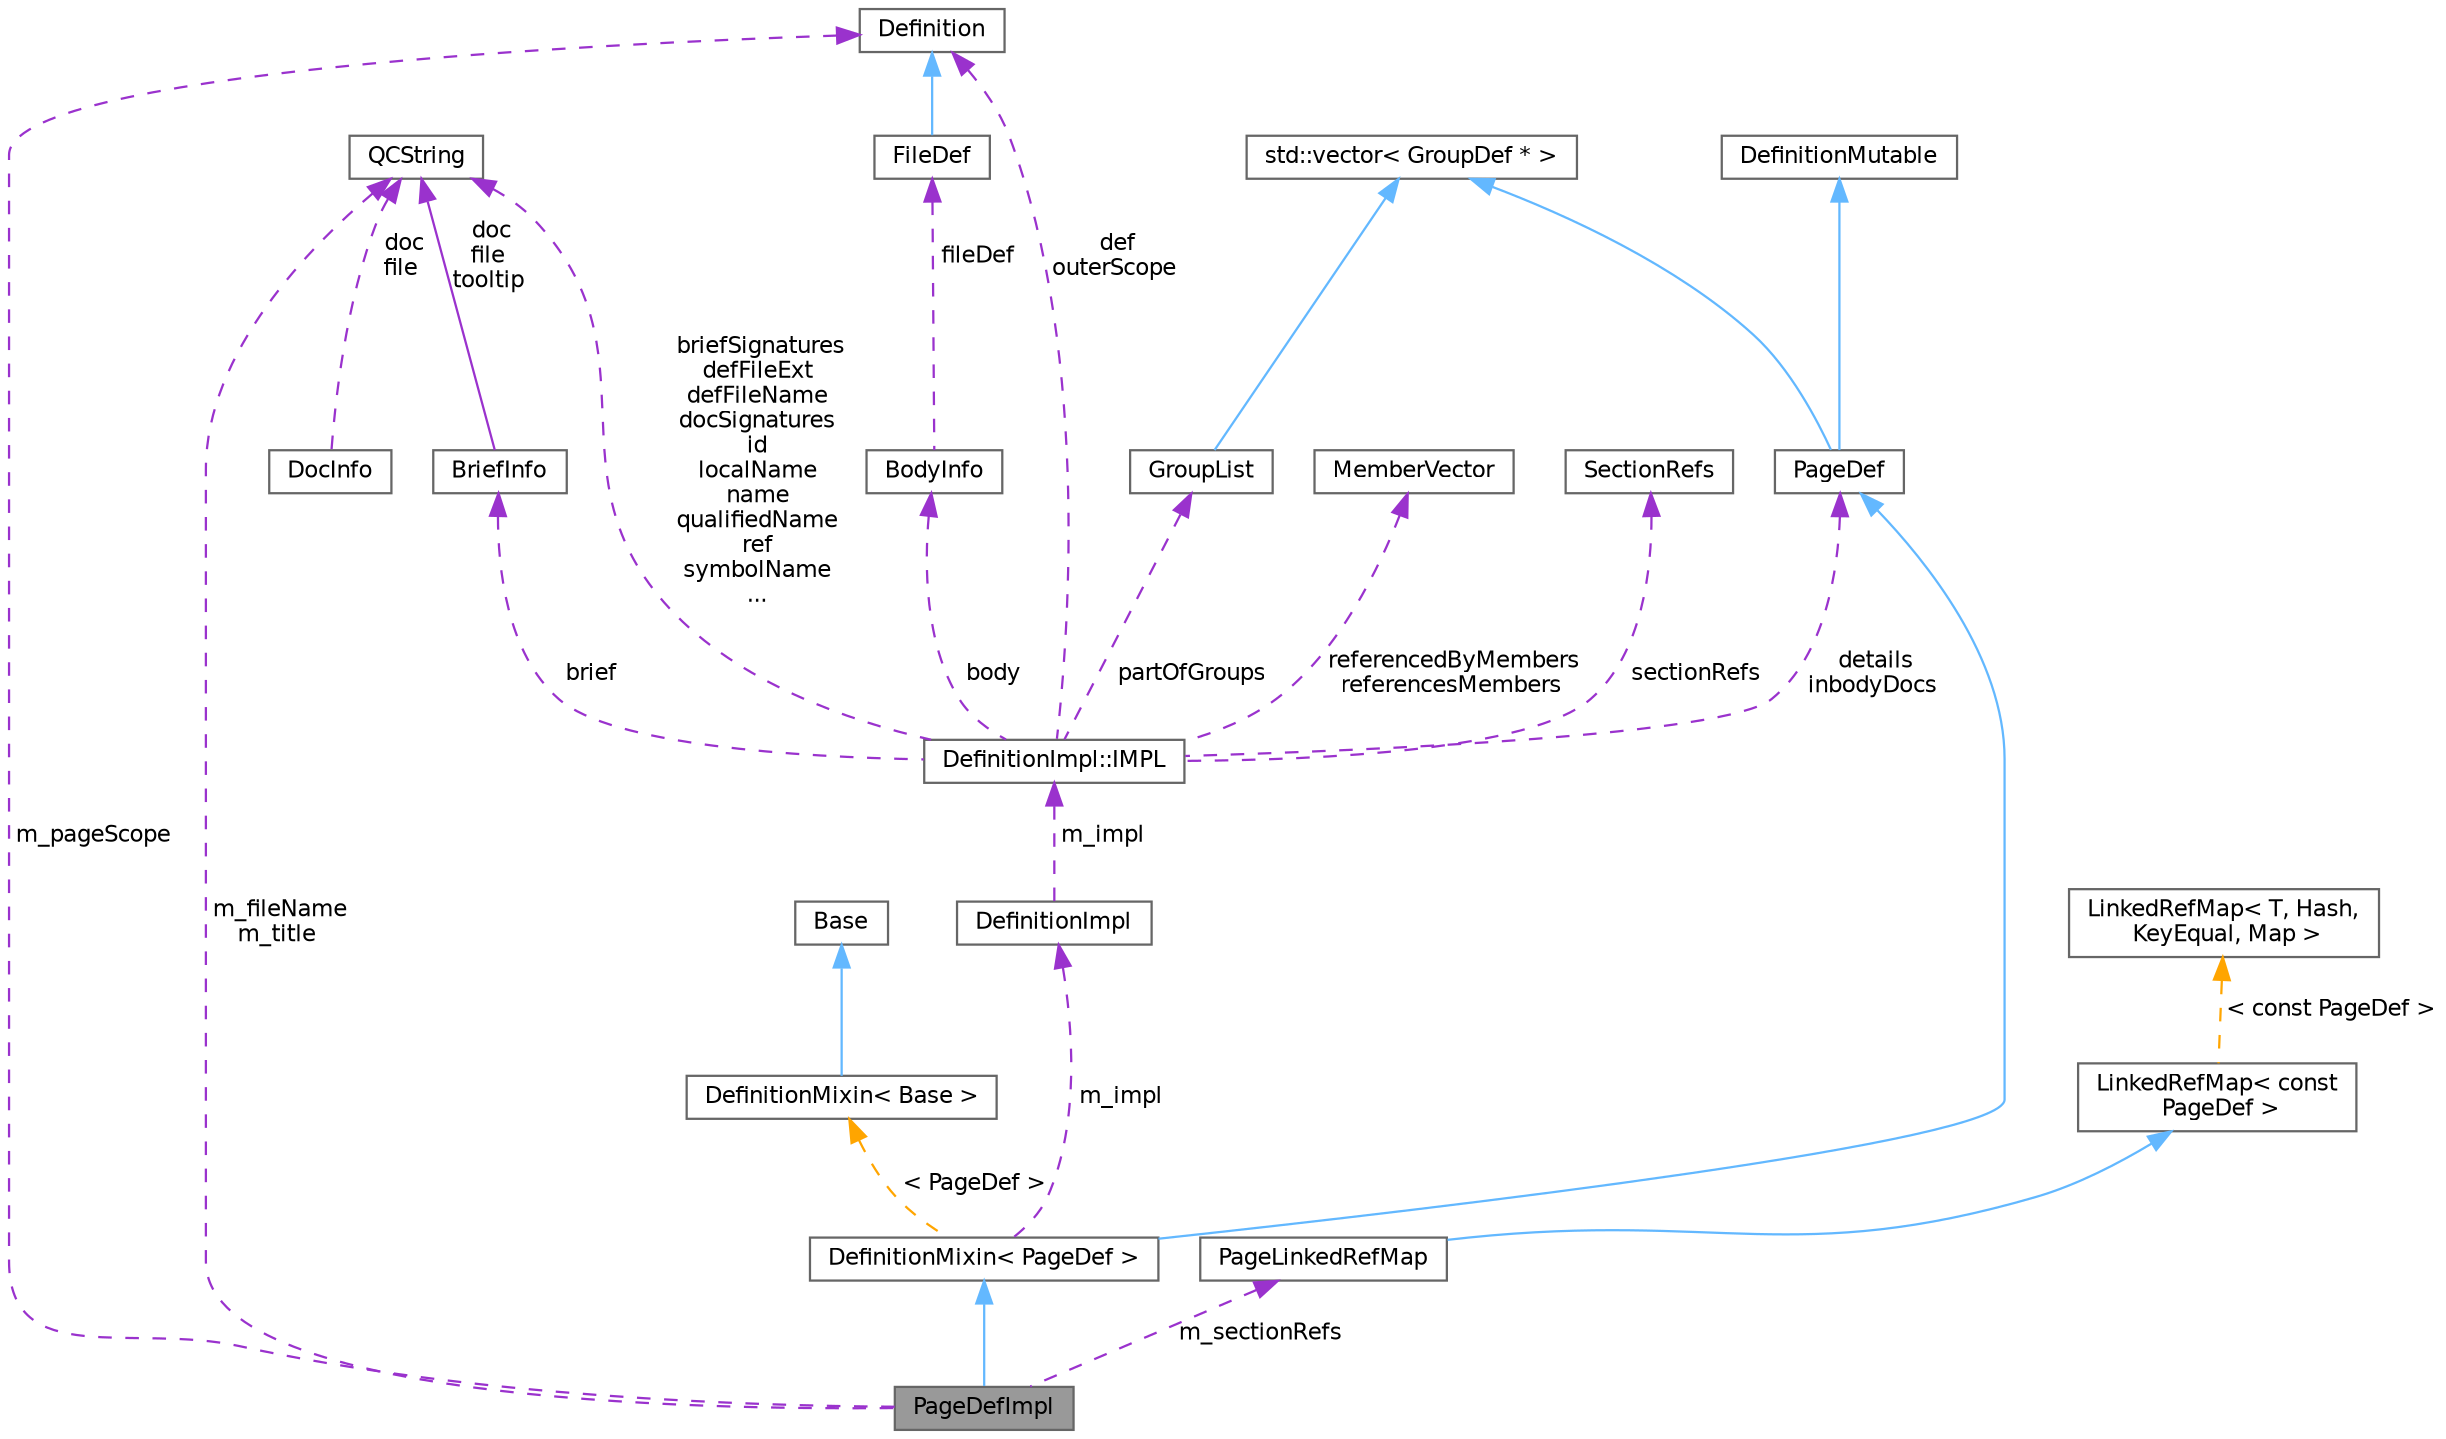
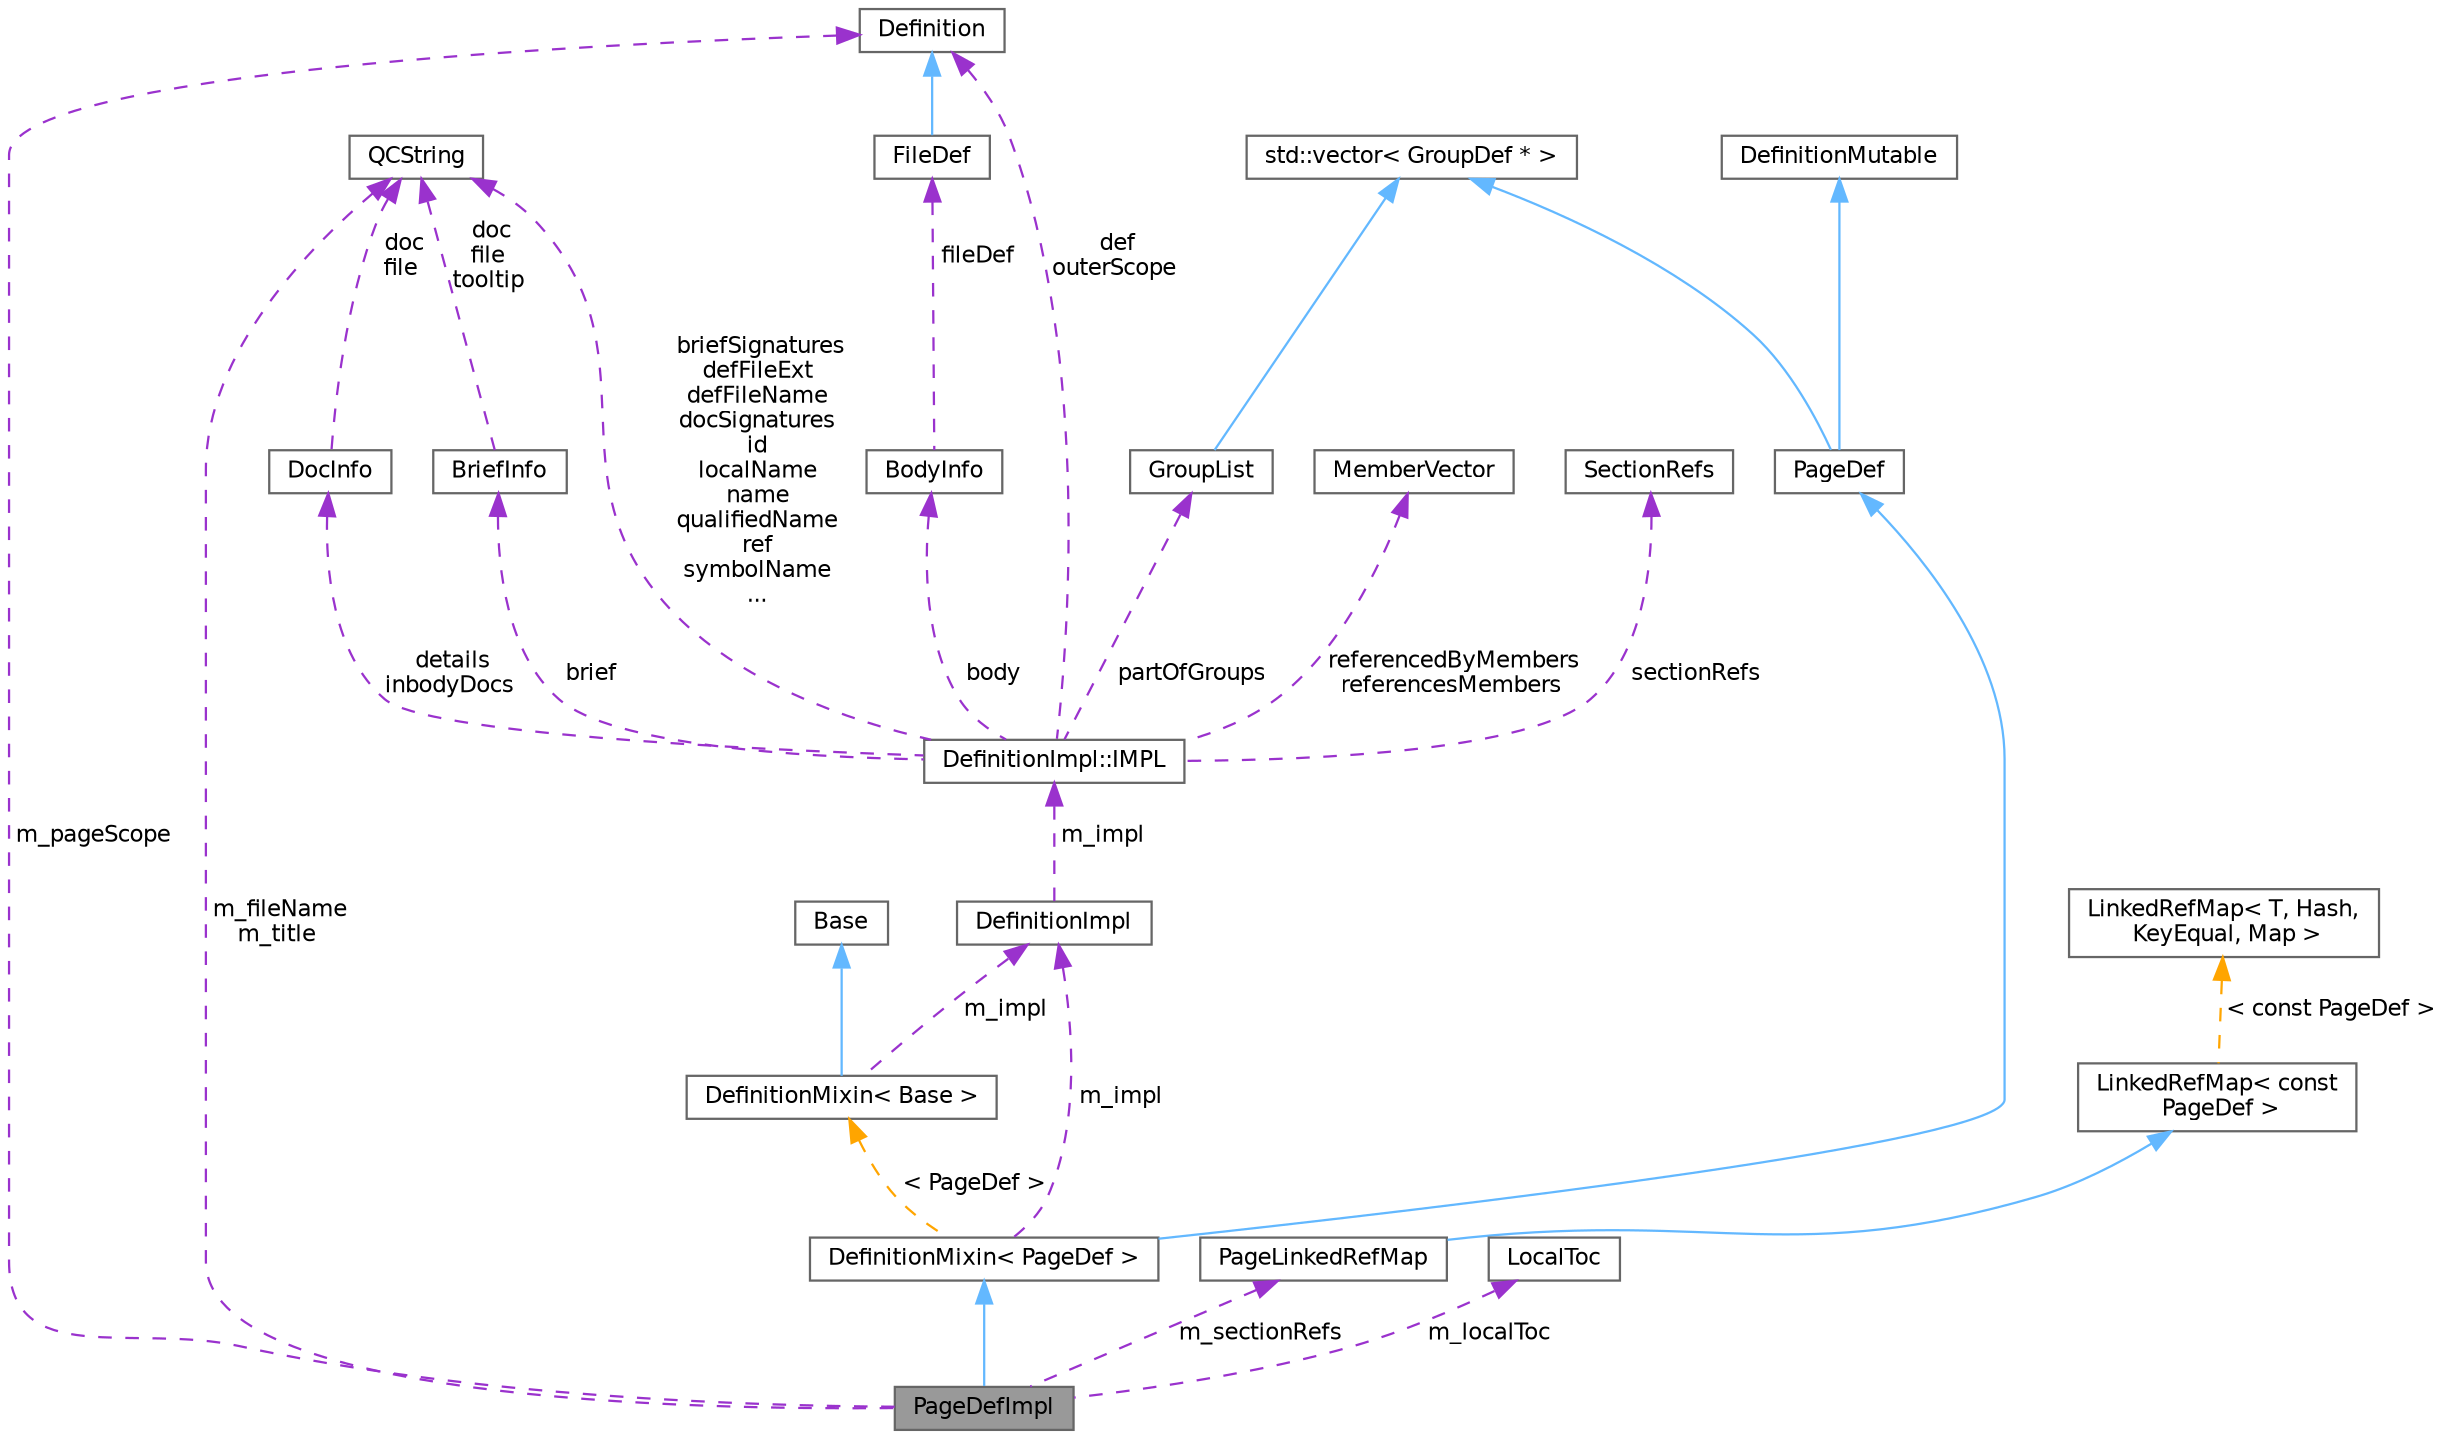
edge "BriefInfo" -> "QCString": style solid -> dashed
edge "DefinitionImpl::IMPL" -> "PageDef": now "DefinitionImpl::IMPL" -> "DocInfo"
edge "DefinitionMixin< Base >" -> "DefinitionImpl": added, label "m_impl"
node "LocalToc": added
